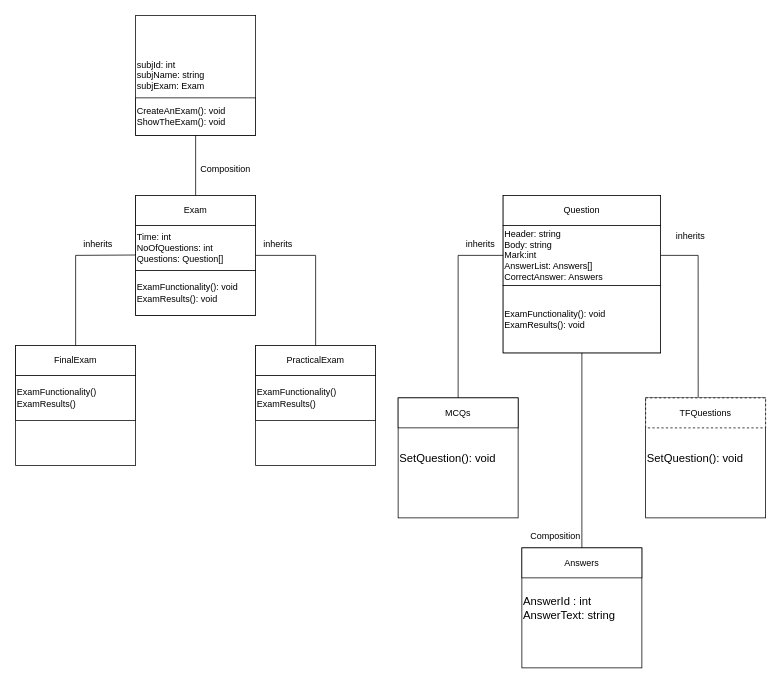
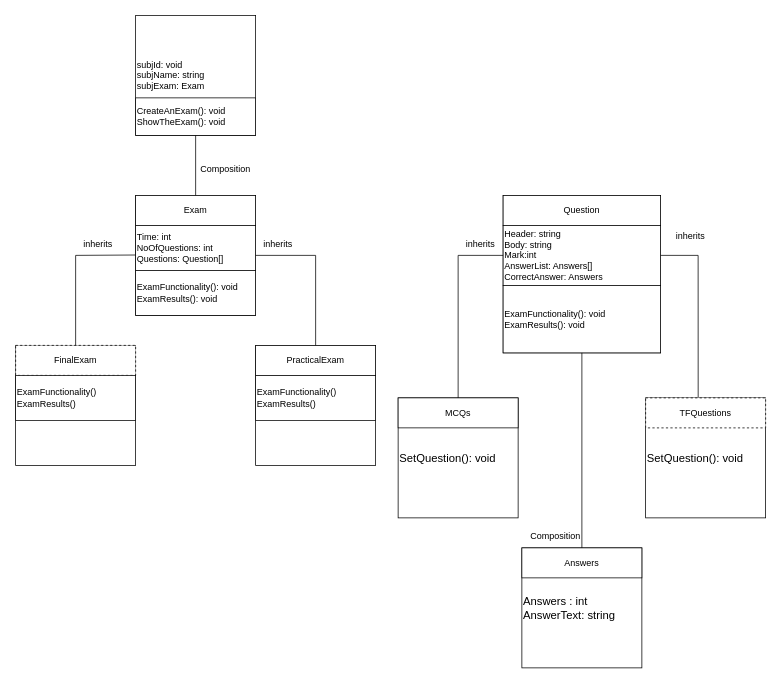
node "subjId: int subjName: string subjExam: Exam": label "subjId: int subjName: string subjExam: Exam" -> "subjId: void subjName: string subjExam: Exam"
node "FinalExam": style solid -> dashed
node "AnswerId : int AnswerText: string": label "AnswerId : int AnswerText: string" -> "Answers : int AnswerText: string"
